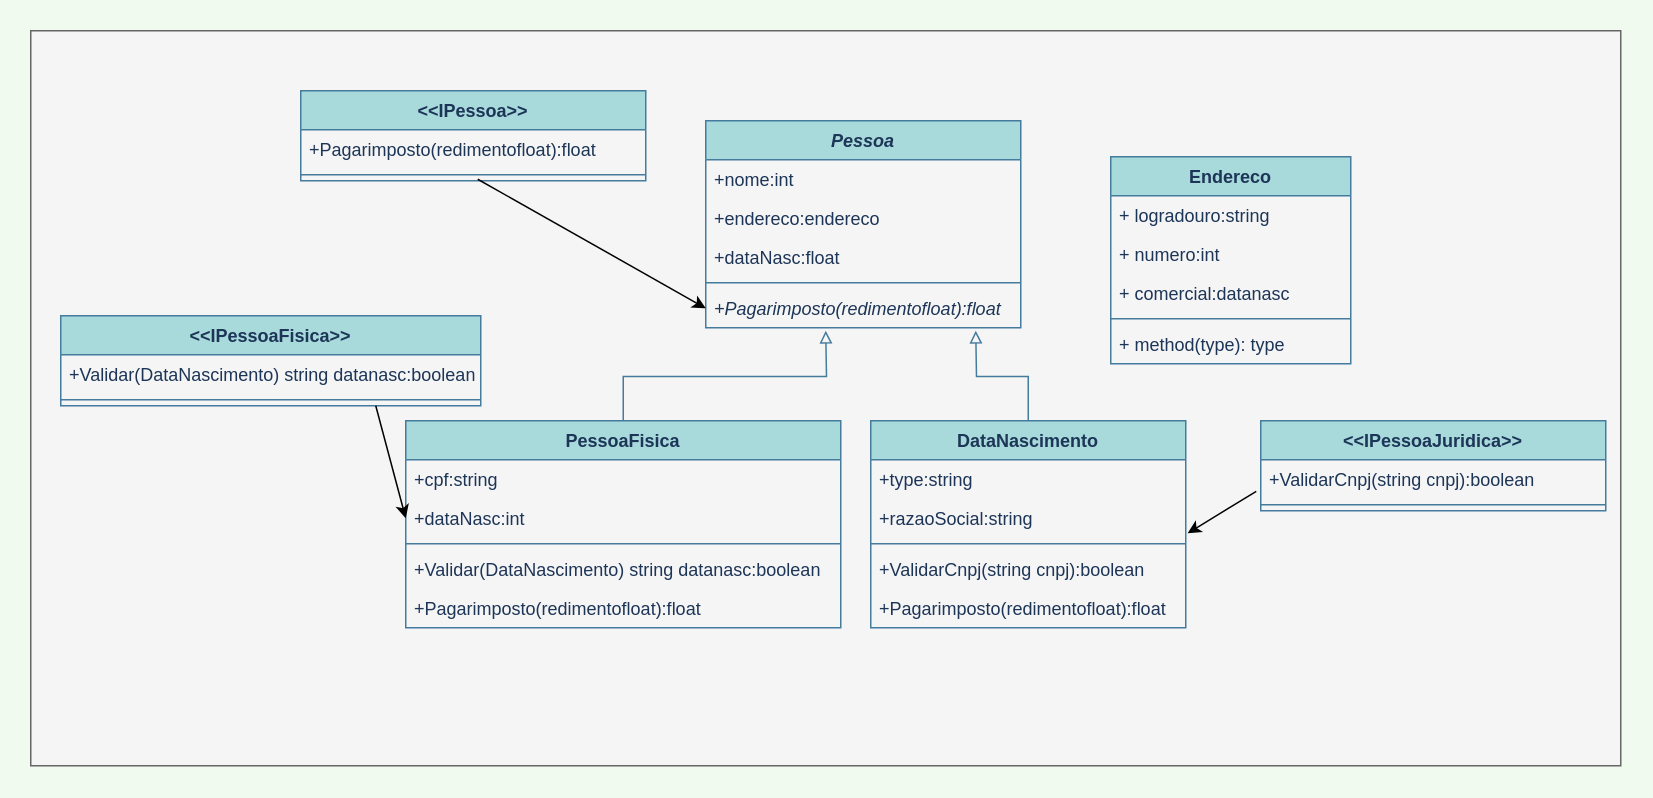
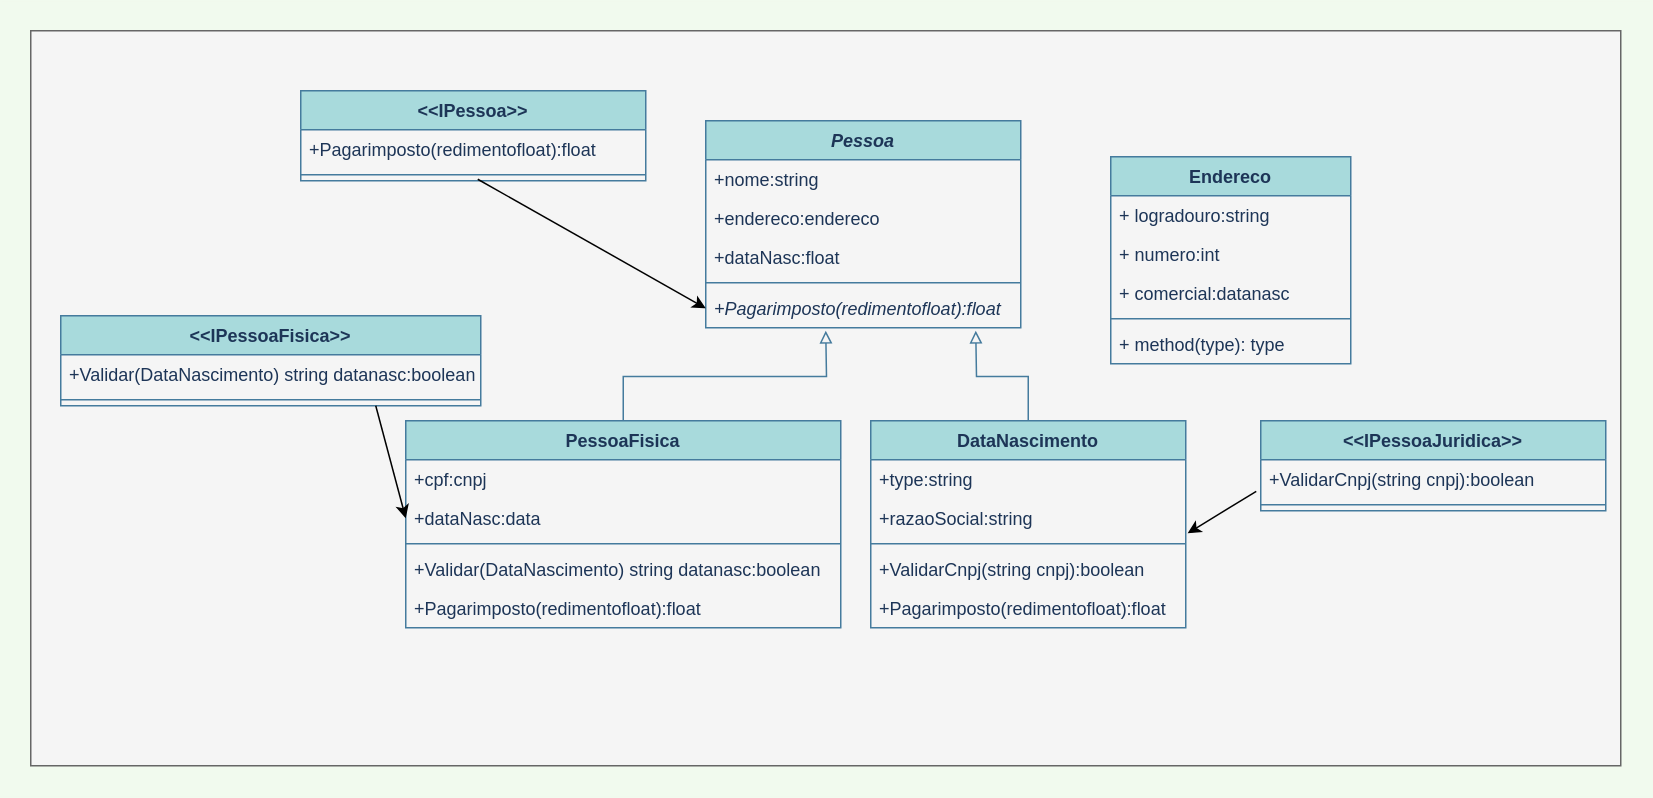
node "+nome:int": label "+nome:int" -> "+nome:string"
node "+cpf:string": label "+cpf:string" -> "+cpf:cnpj"
node "+dataNasc:int": label "+dataNasc:int" -> "+dataNasc:data"
